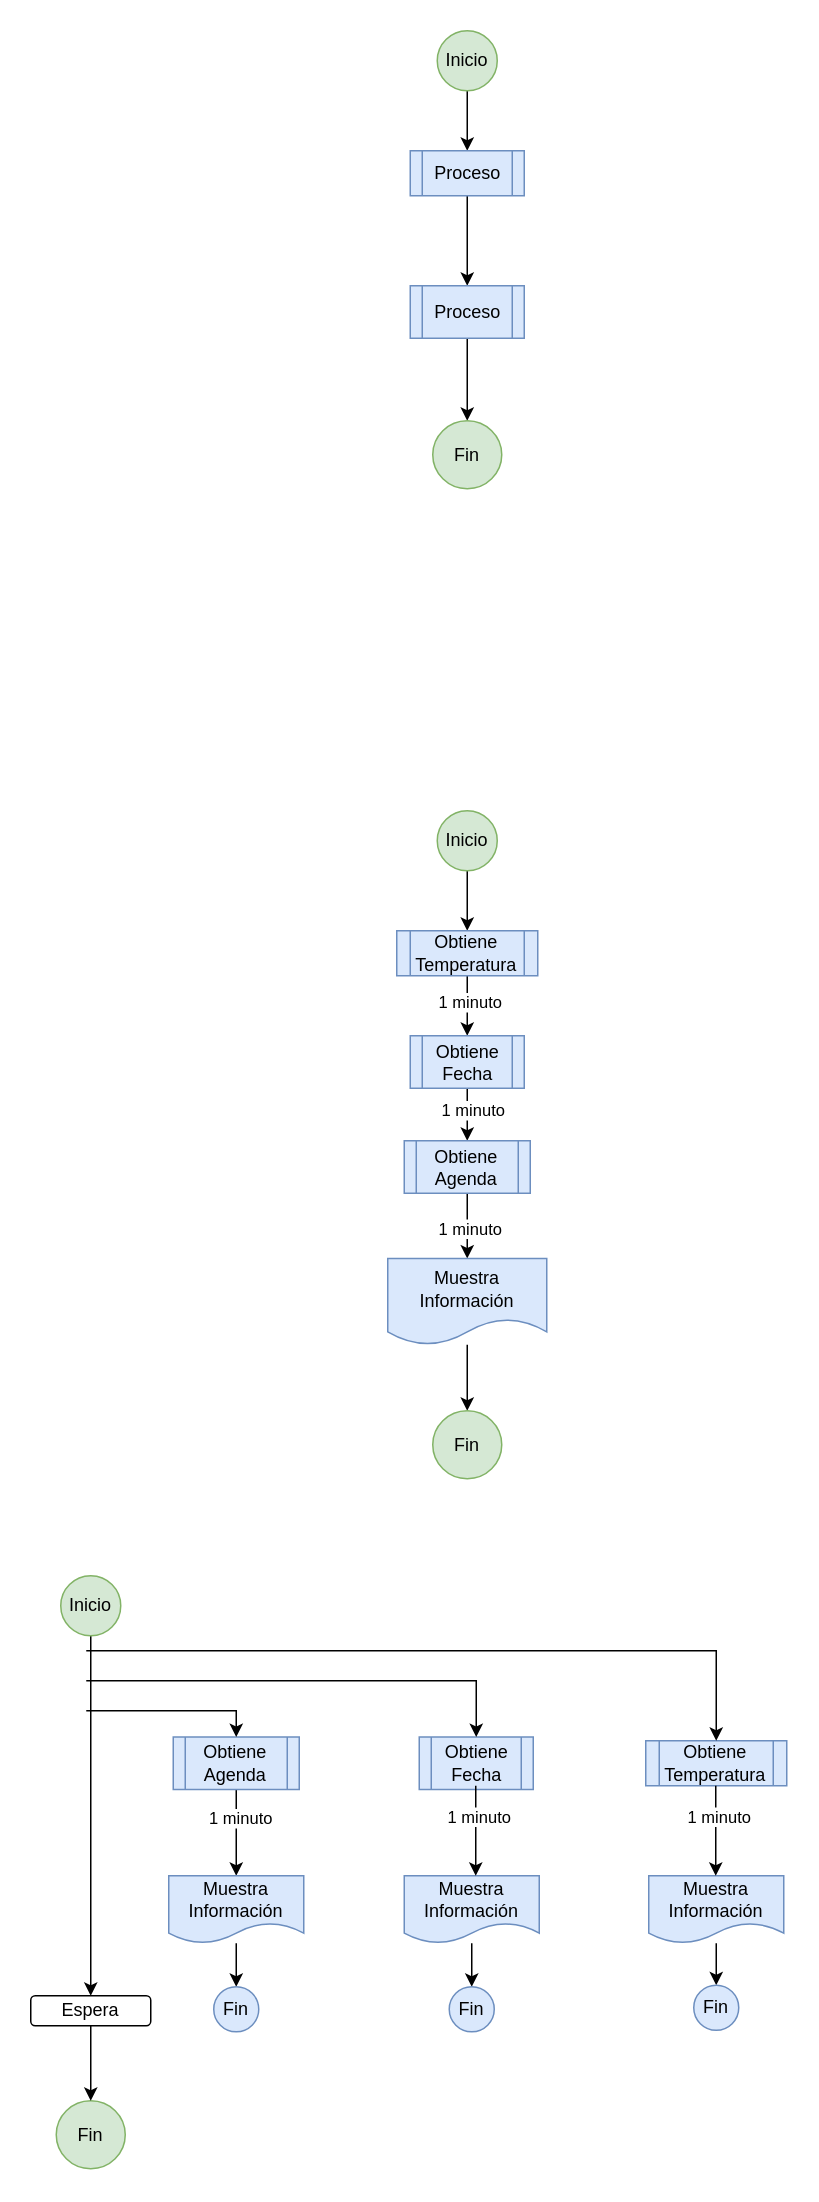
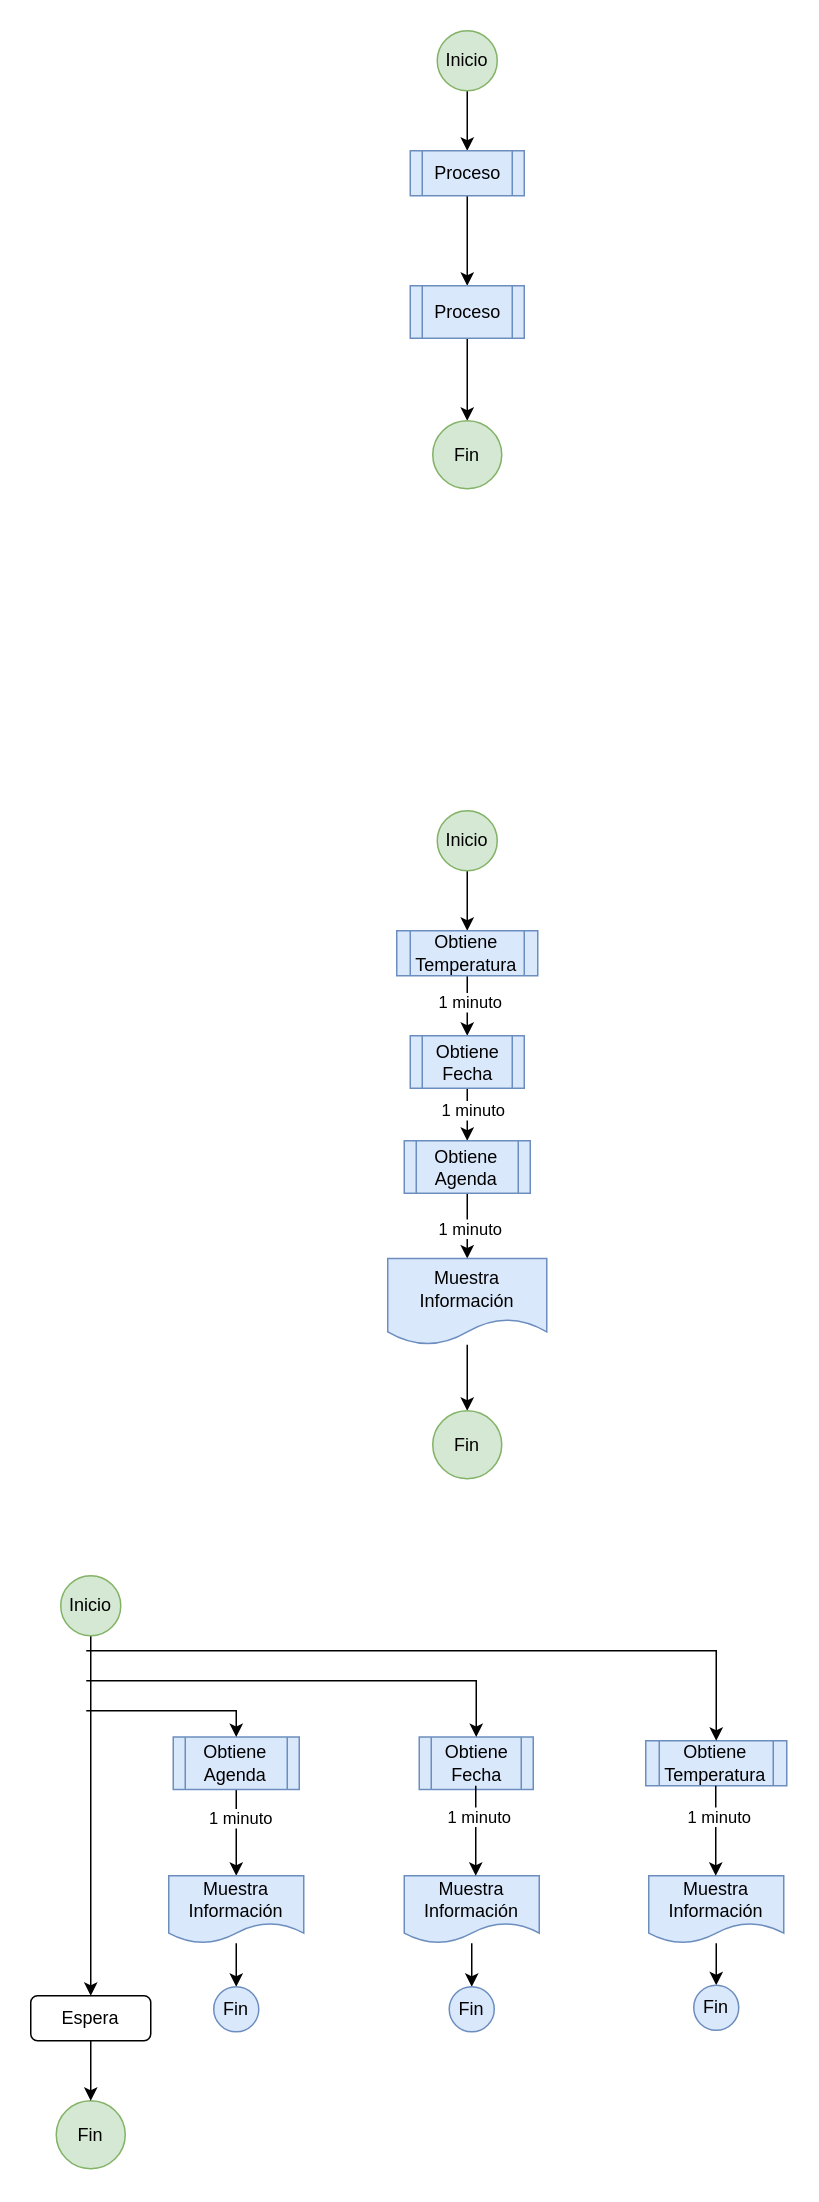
node "Espera": size 120x30 -> 120x45
